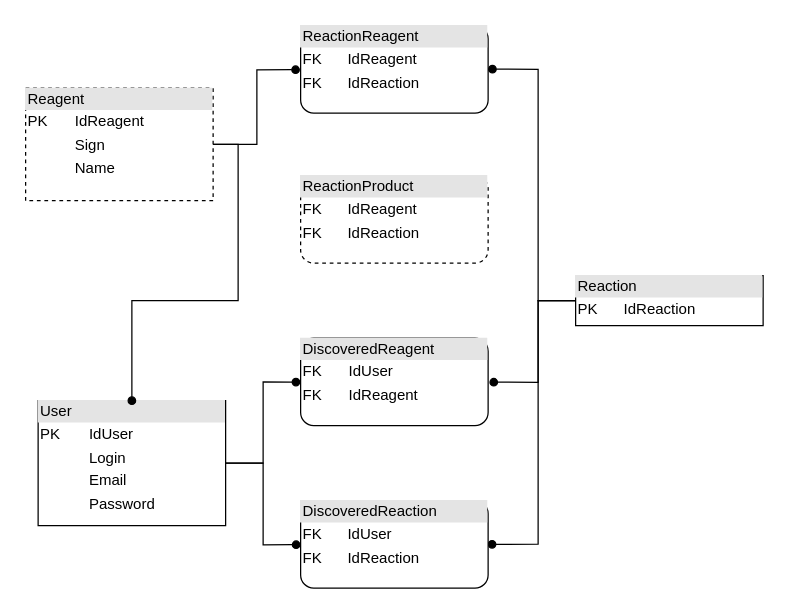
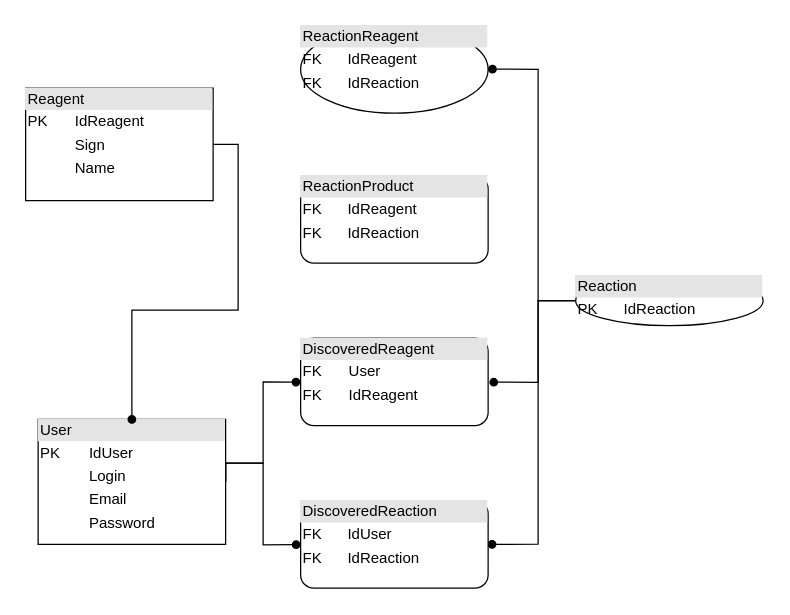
node "ReactionReagent FK IdReagent FK IdReaction": shape rounded rectangle -> ellipse
edge "Reagent PK IdReagent Sign Name" -> "ReactionReagent FK IdReagent FK IdReaction": removed
node "Reagent PK IdReagent Sign Name": style dashed -> solid
node "ReactionProduct FK IdReagent FK IdReaction": style dashed -> solid
node "Reaction PK IdReaction": shape rectangle -> ellipse
node "DiscoveredReagent FK IdUser FK IdReagent": label "DiscoveredReagent FK IdUser FK IdReagent" -> "DiscoveredReagent FK User FK IdReagent"
node "User PK IdUser Login Email Password": moved (132, 463) -> (132, 482)
